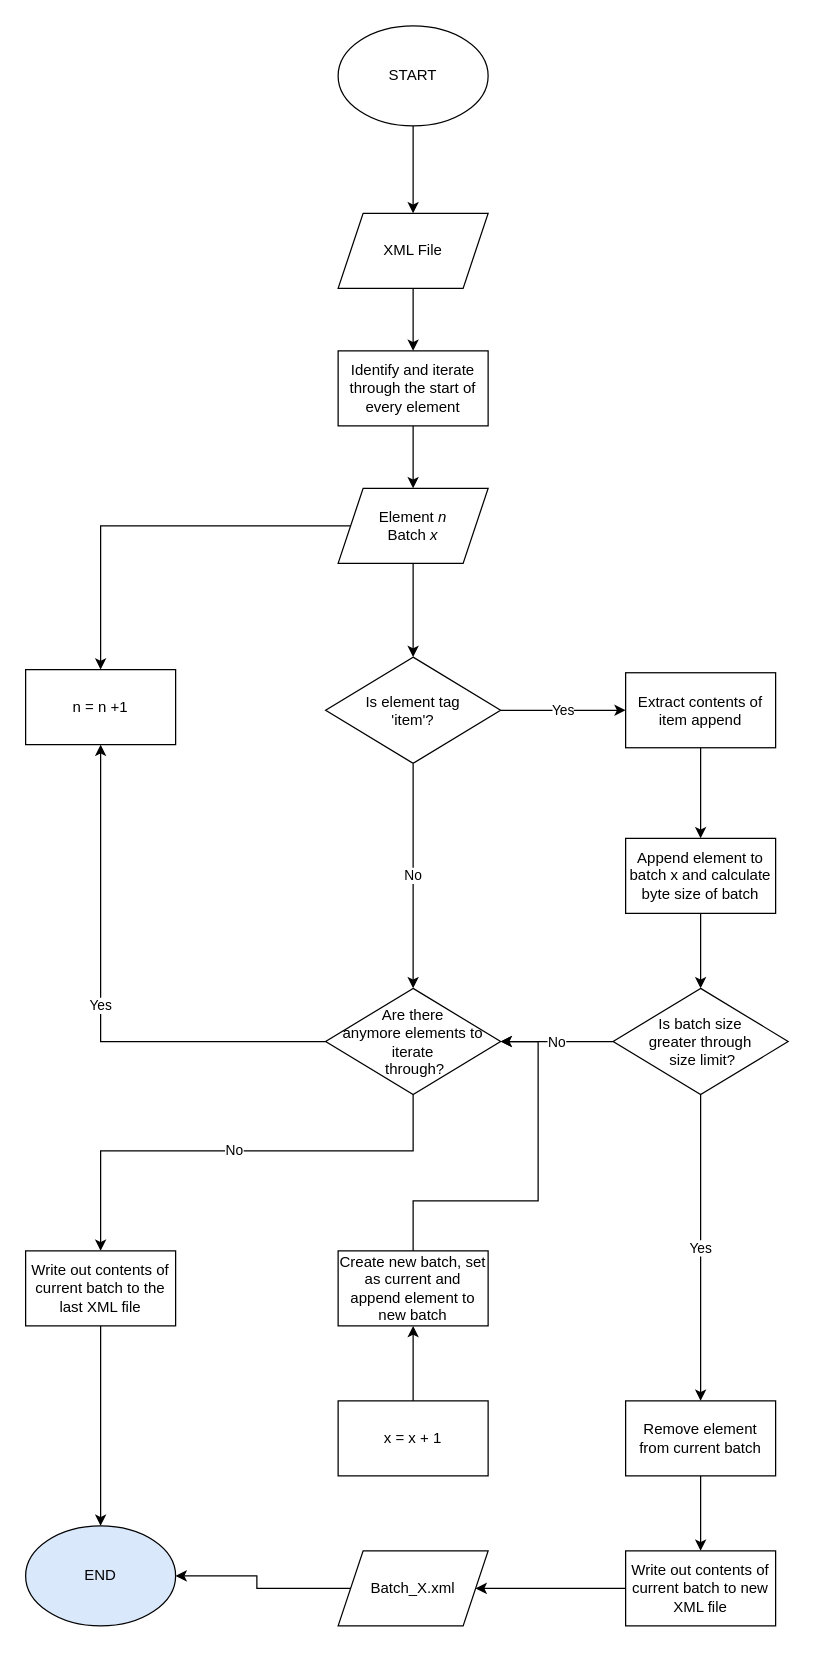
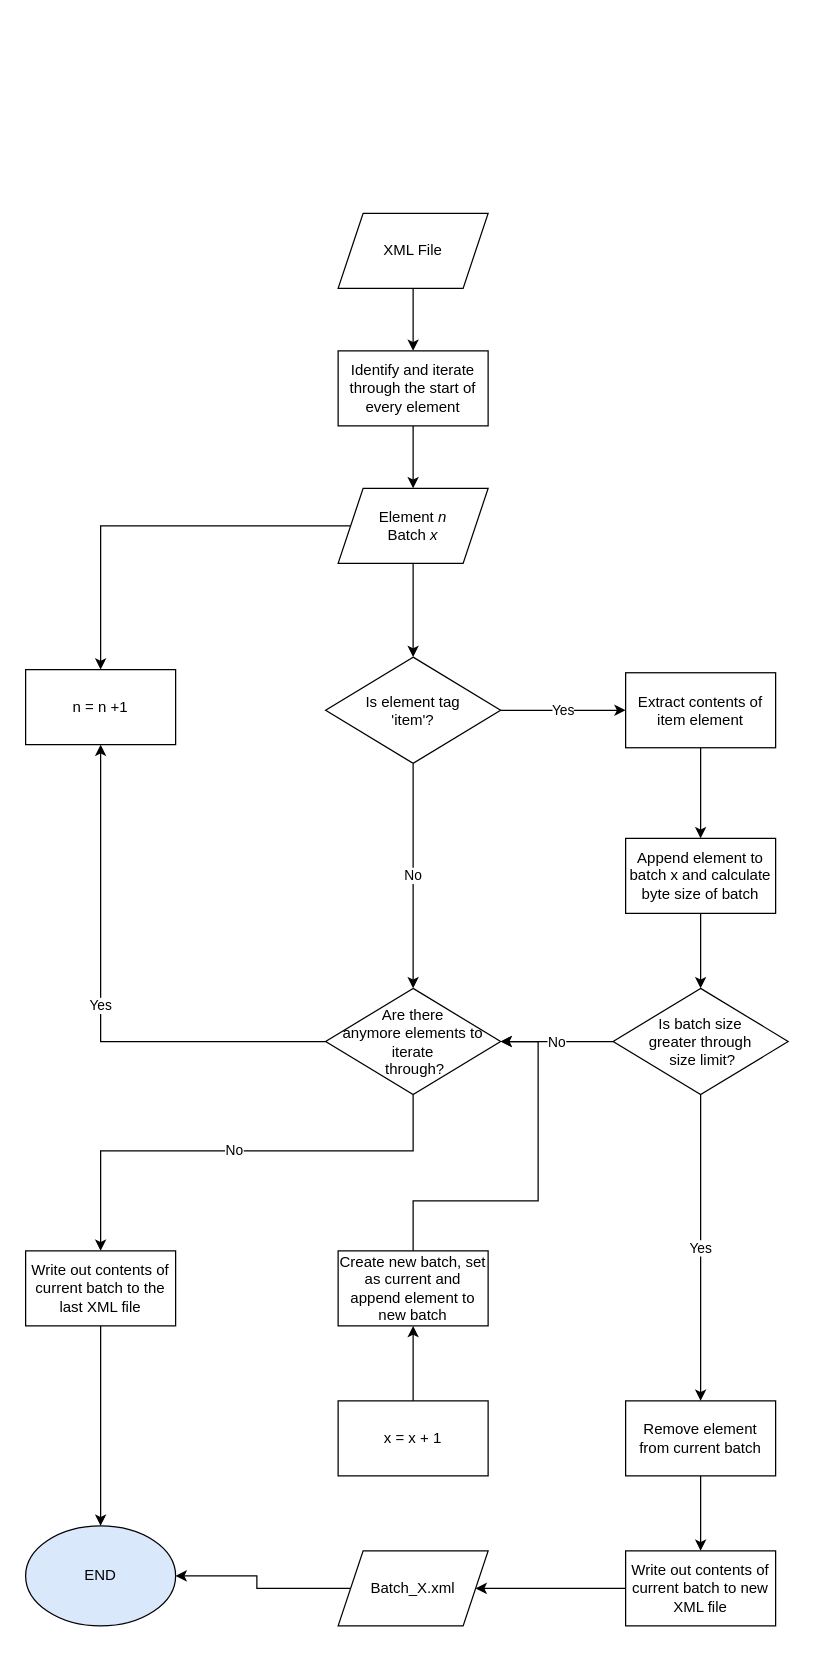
node "START": removed
edge "START" -> "XML File": removed
node "Extract contents of item append": label "Extract contents of item append" -> "Extract contents of item element"
